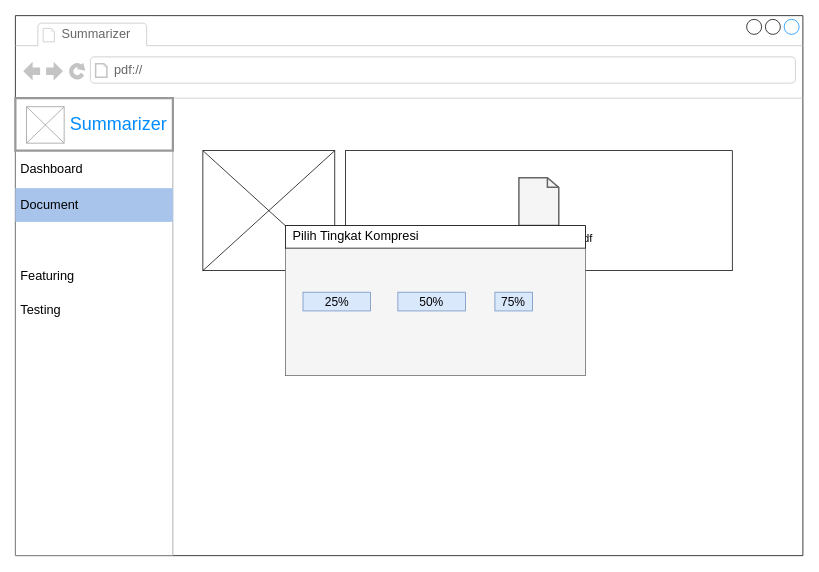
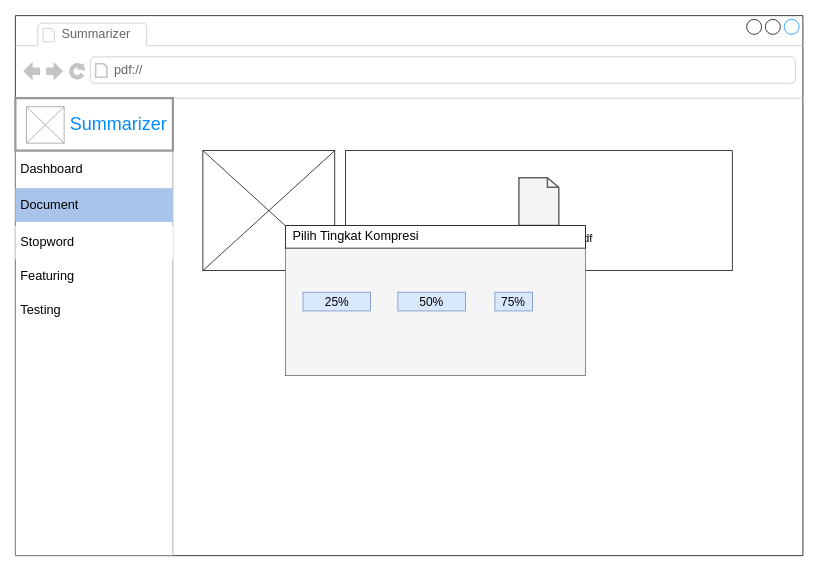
node "Stopword": added
